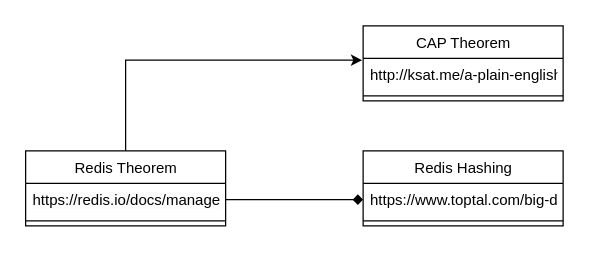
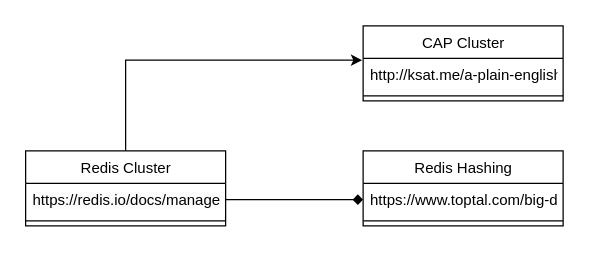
node "CAP Theorem": label "CAP Theorem" -> "CAP Cluster"
node "Redis Theorem": label "Redis Theorem" -> "Redis Cluster"
node "https://redis.io/docs/management/scaling/": label "https://redis.io/docs/management/scaling/" -> "https://redis.io/docs/management/data/"
